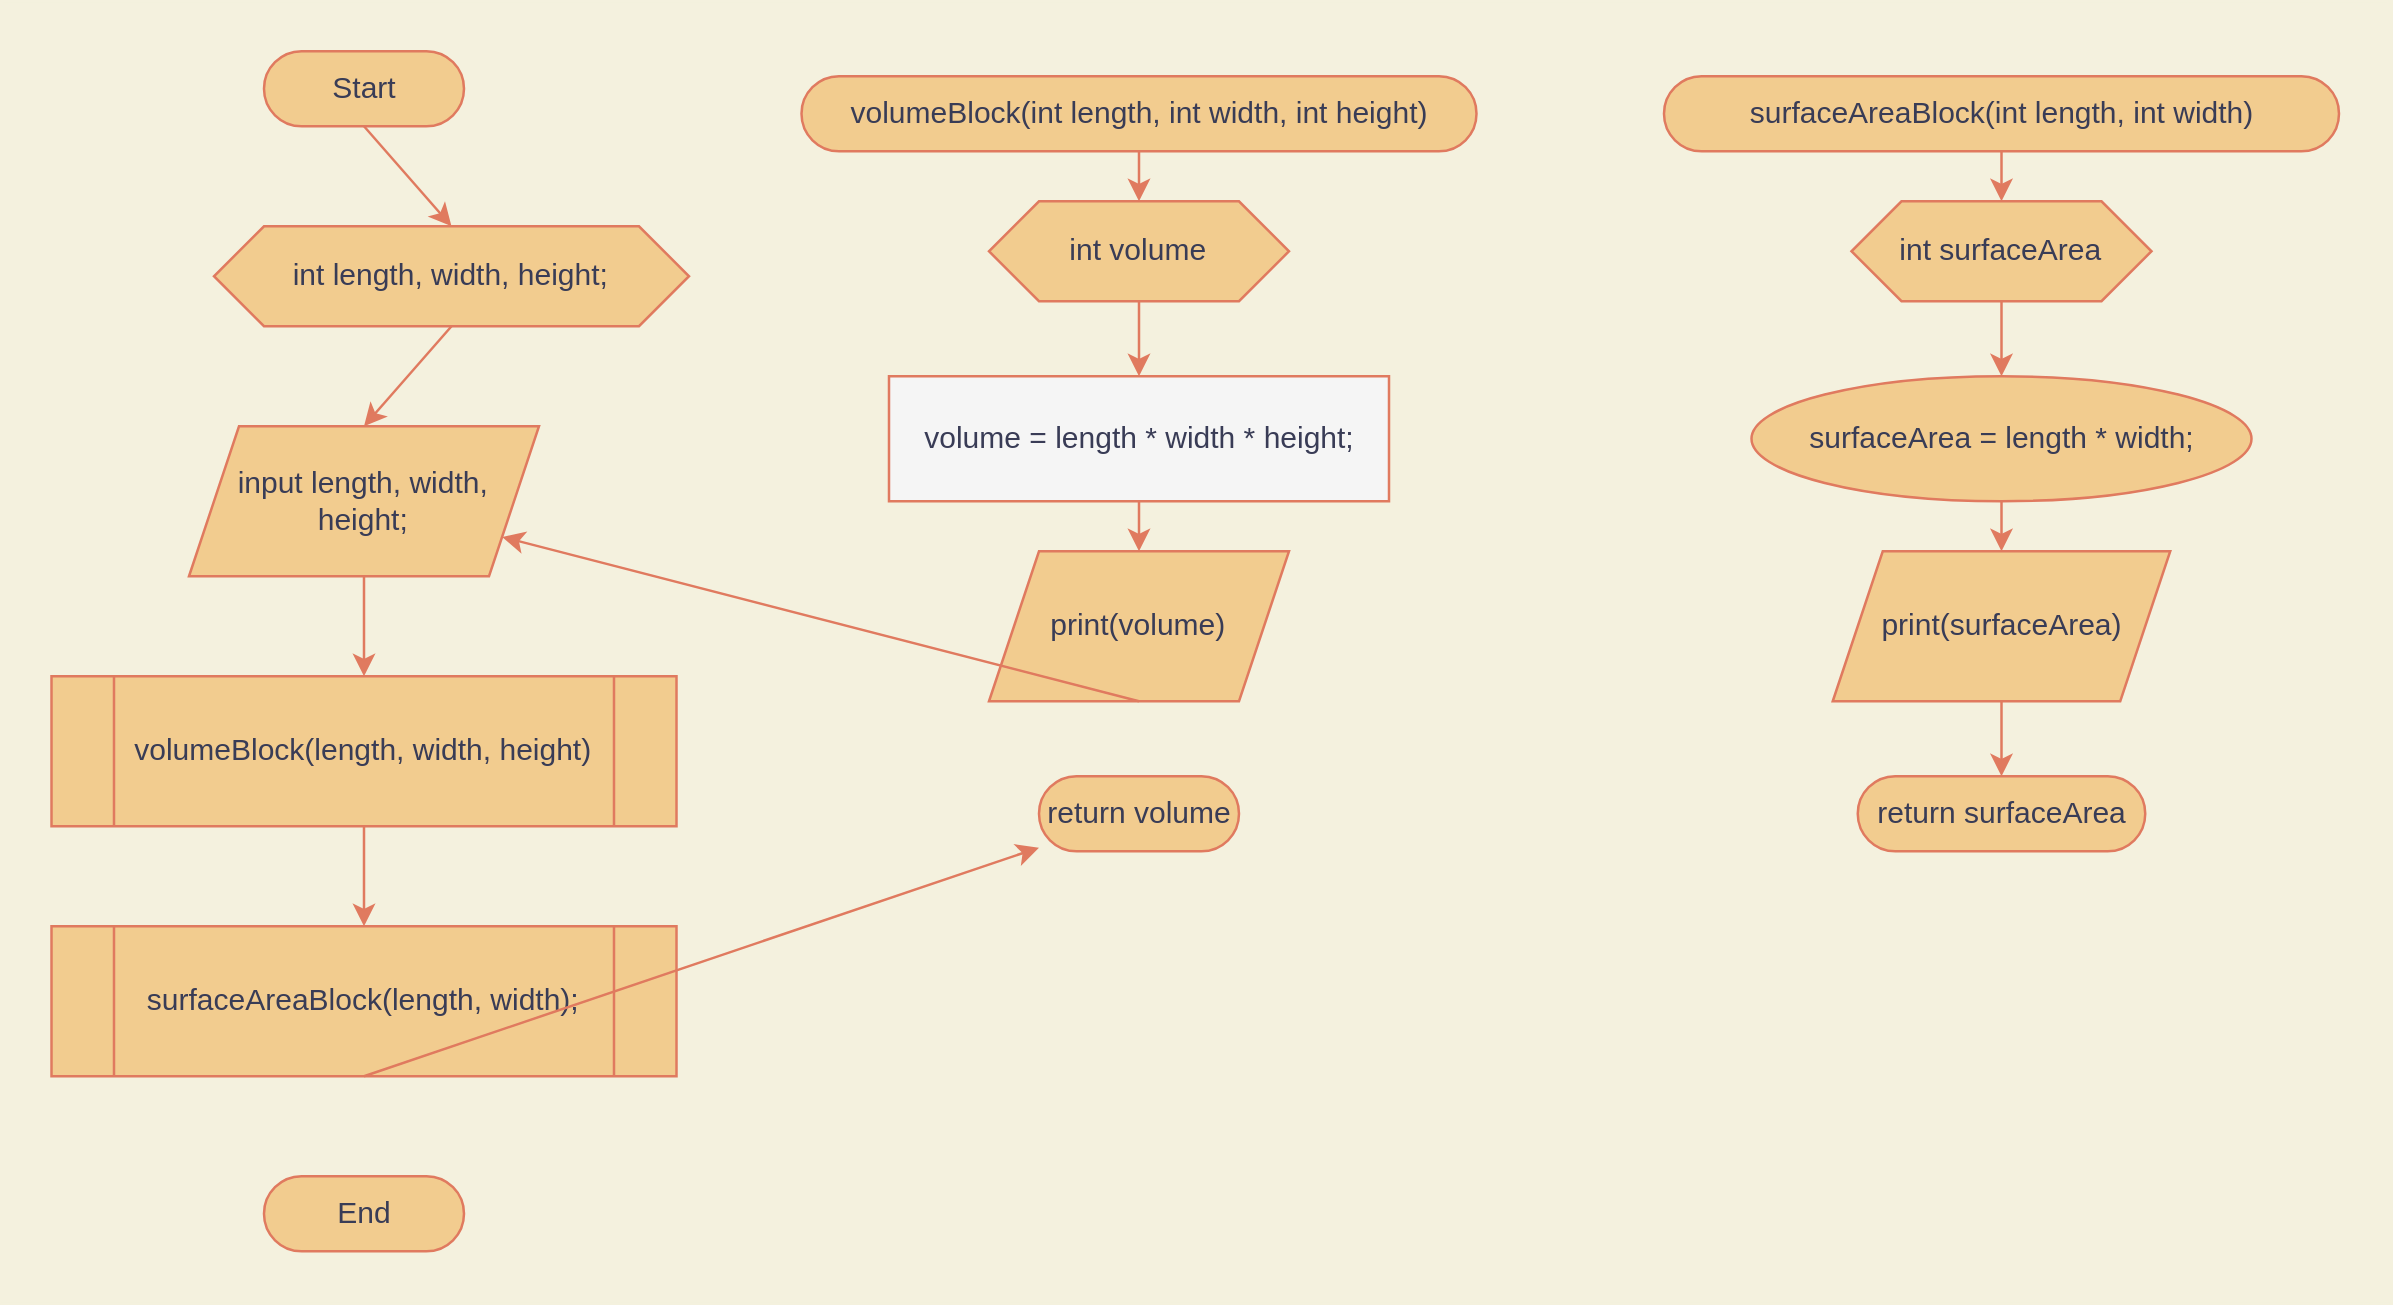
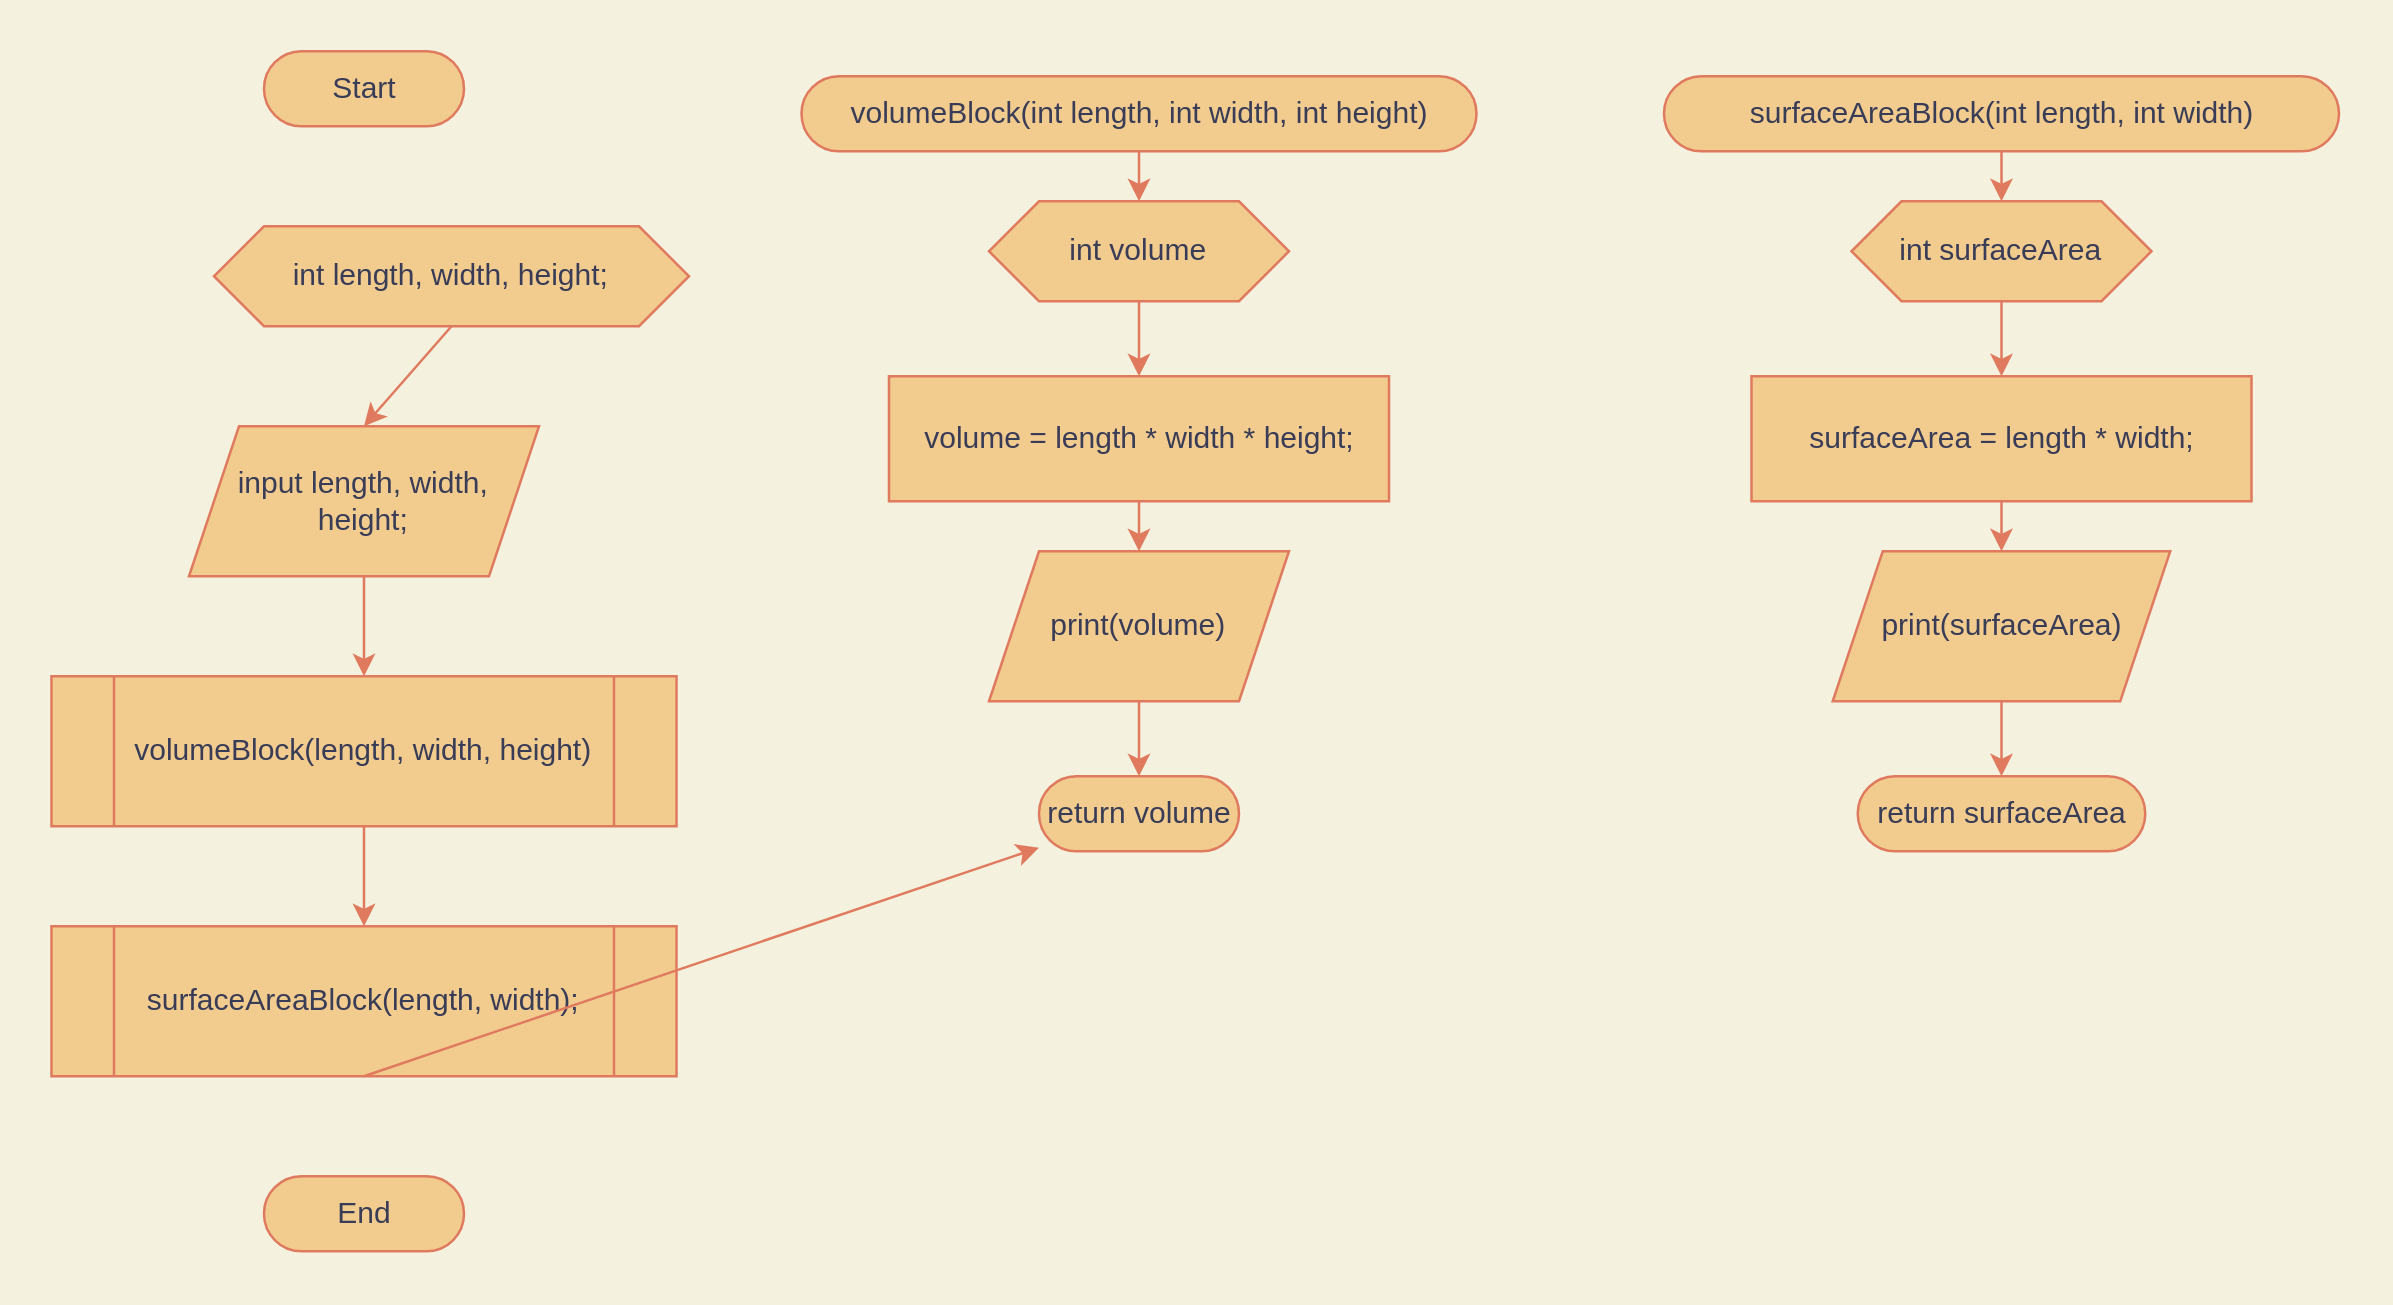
edge "Start" -> "int length, width, height;": removed
node "volume = length * width * height;": fillcolor #f5f5f5 -> #f2cc8f
node "surfaceArea = length * width;": shape ellipse -> rectangle
edge "print(volume)" -> "input length, width, height;": now "print(volume)" -> "return volume"
